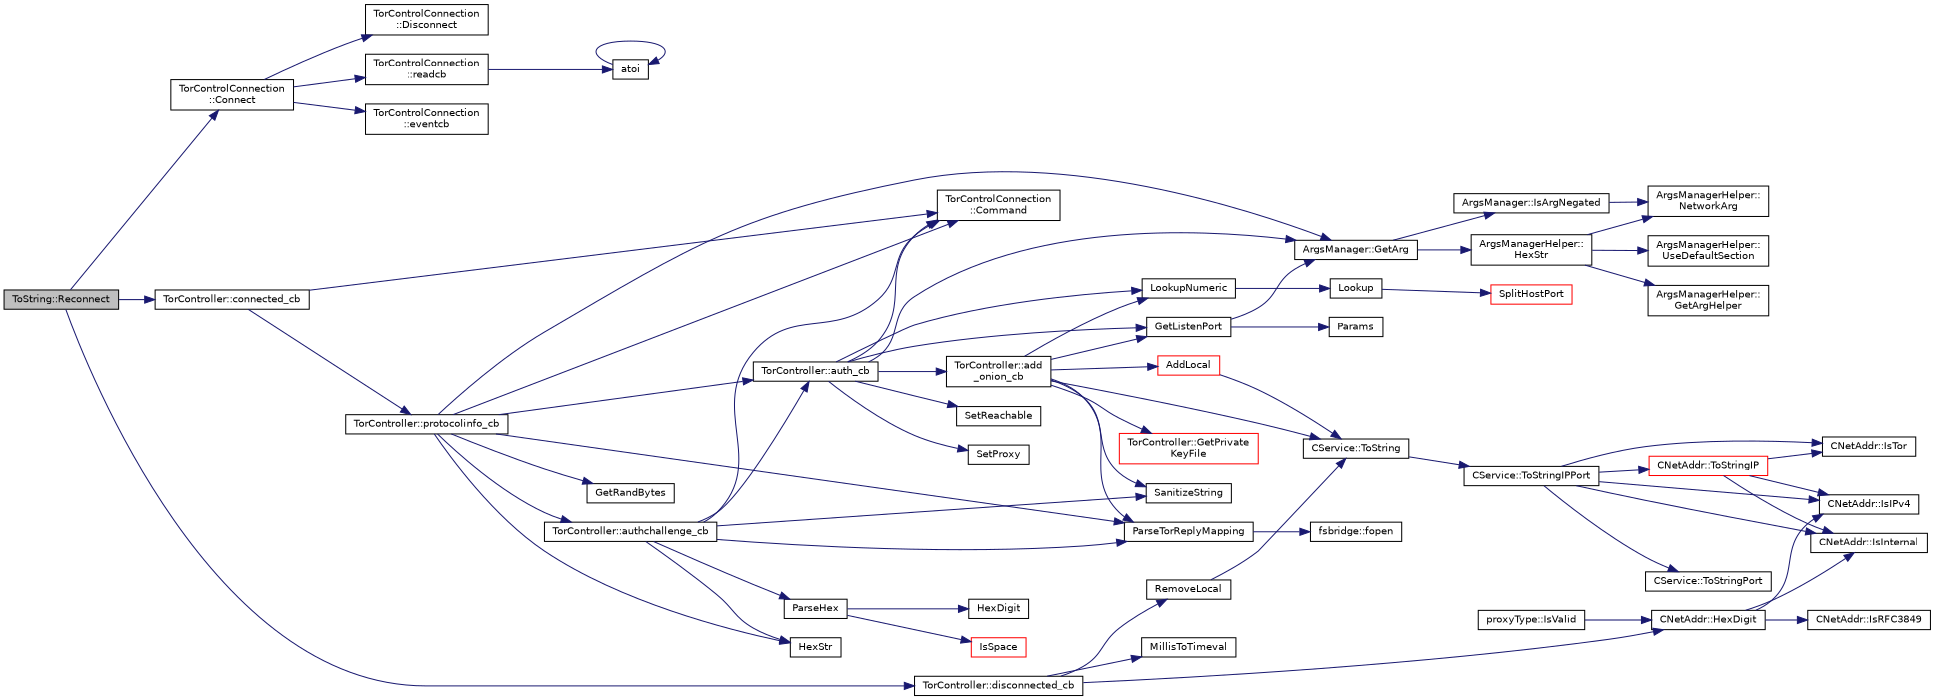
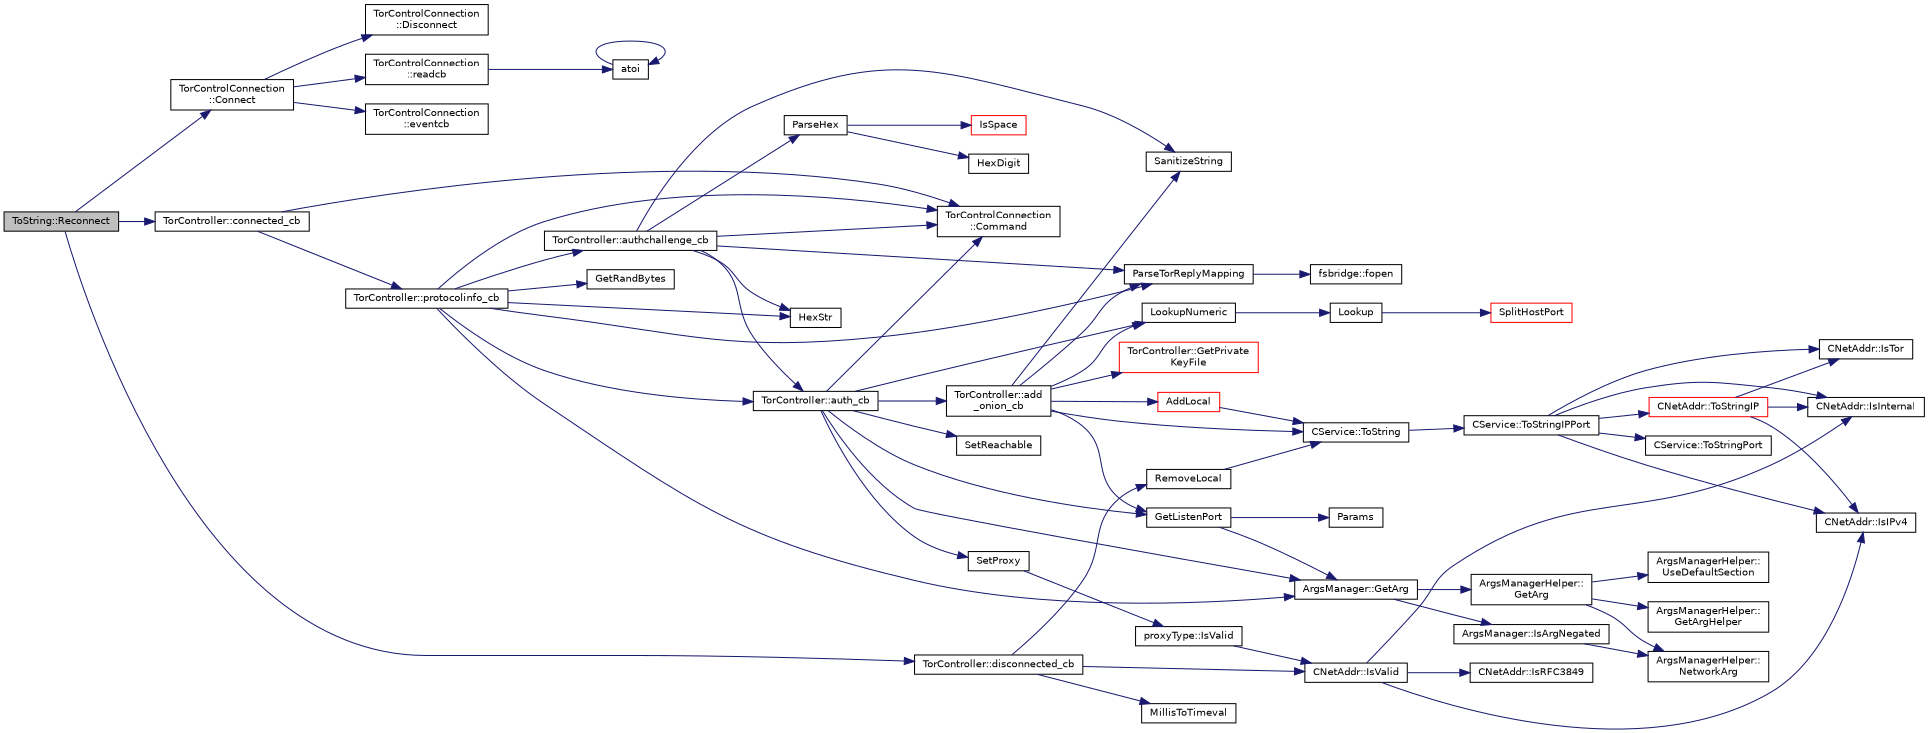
node "ArgsManagerHelper:: HexStr": label "ArgsManagerHelper:: HexStr" -> "ArgsManagerHelper:: GetArg"
edge "SetProxy" -> "proxyType::IsValid": added
node "CNetAddr::HexDigit": label "CNetAddr::HexDigit" -> "CNetAddr::IsValid"
